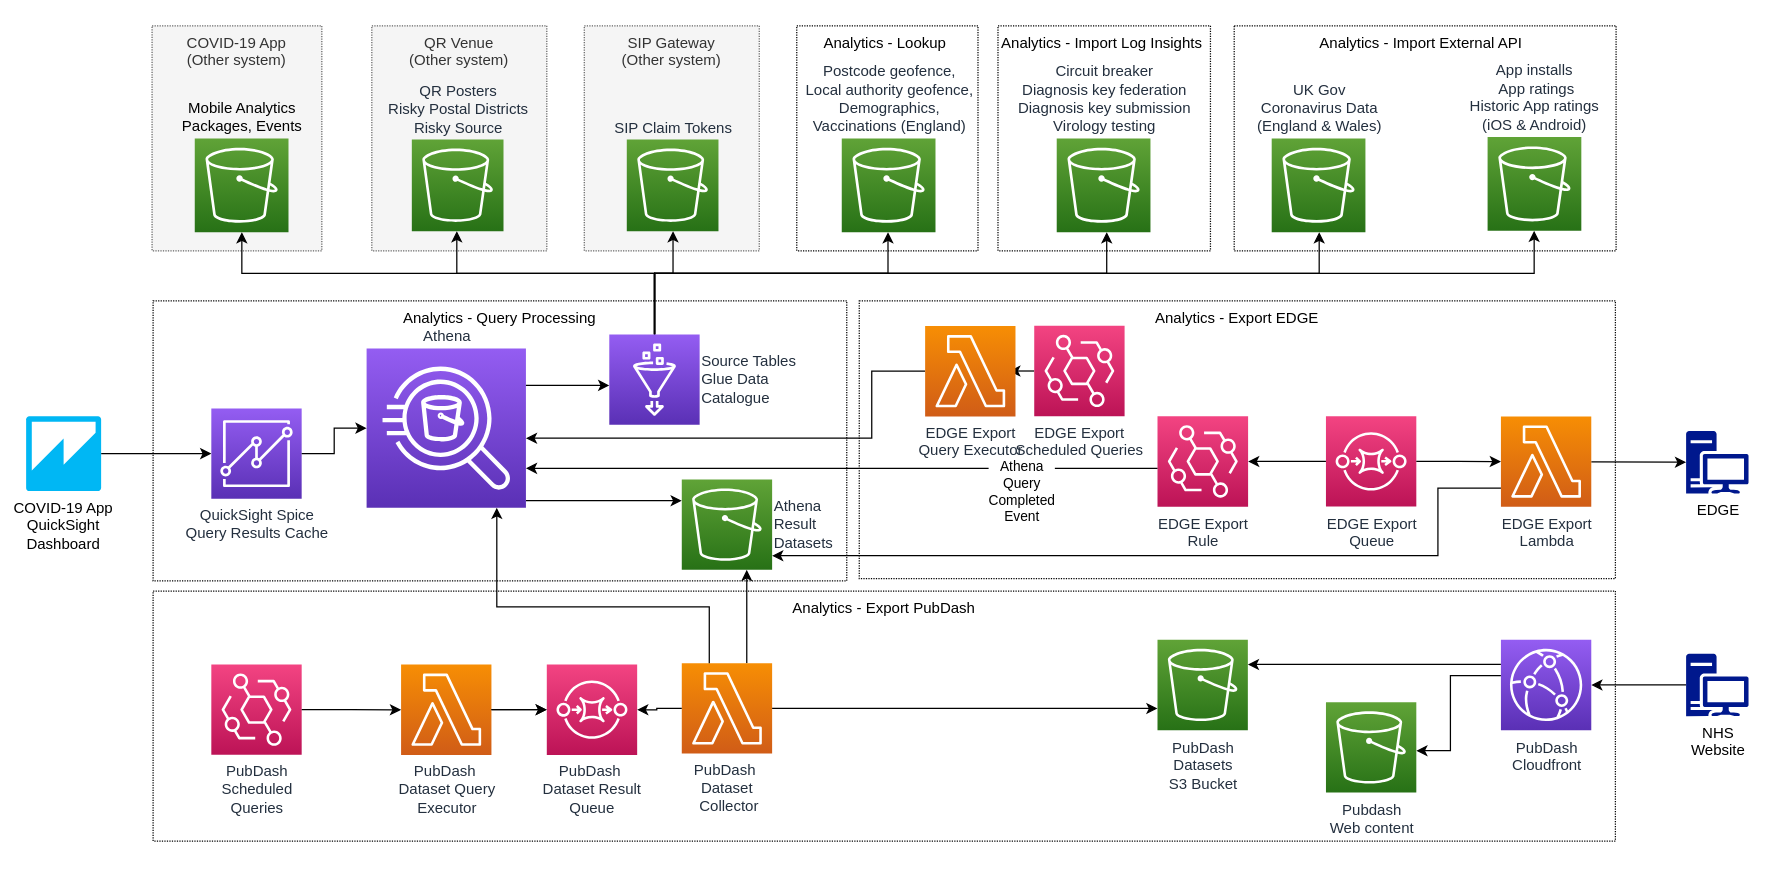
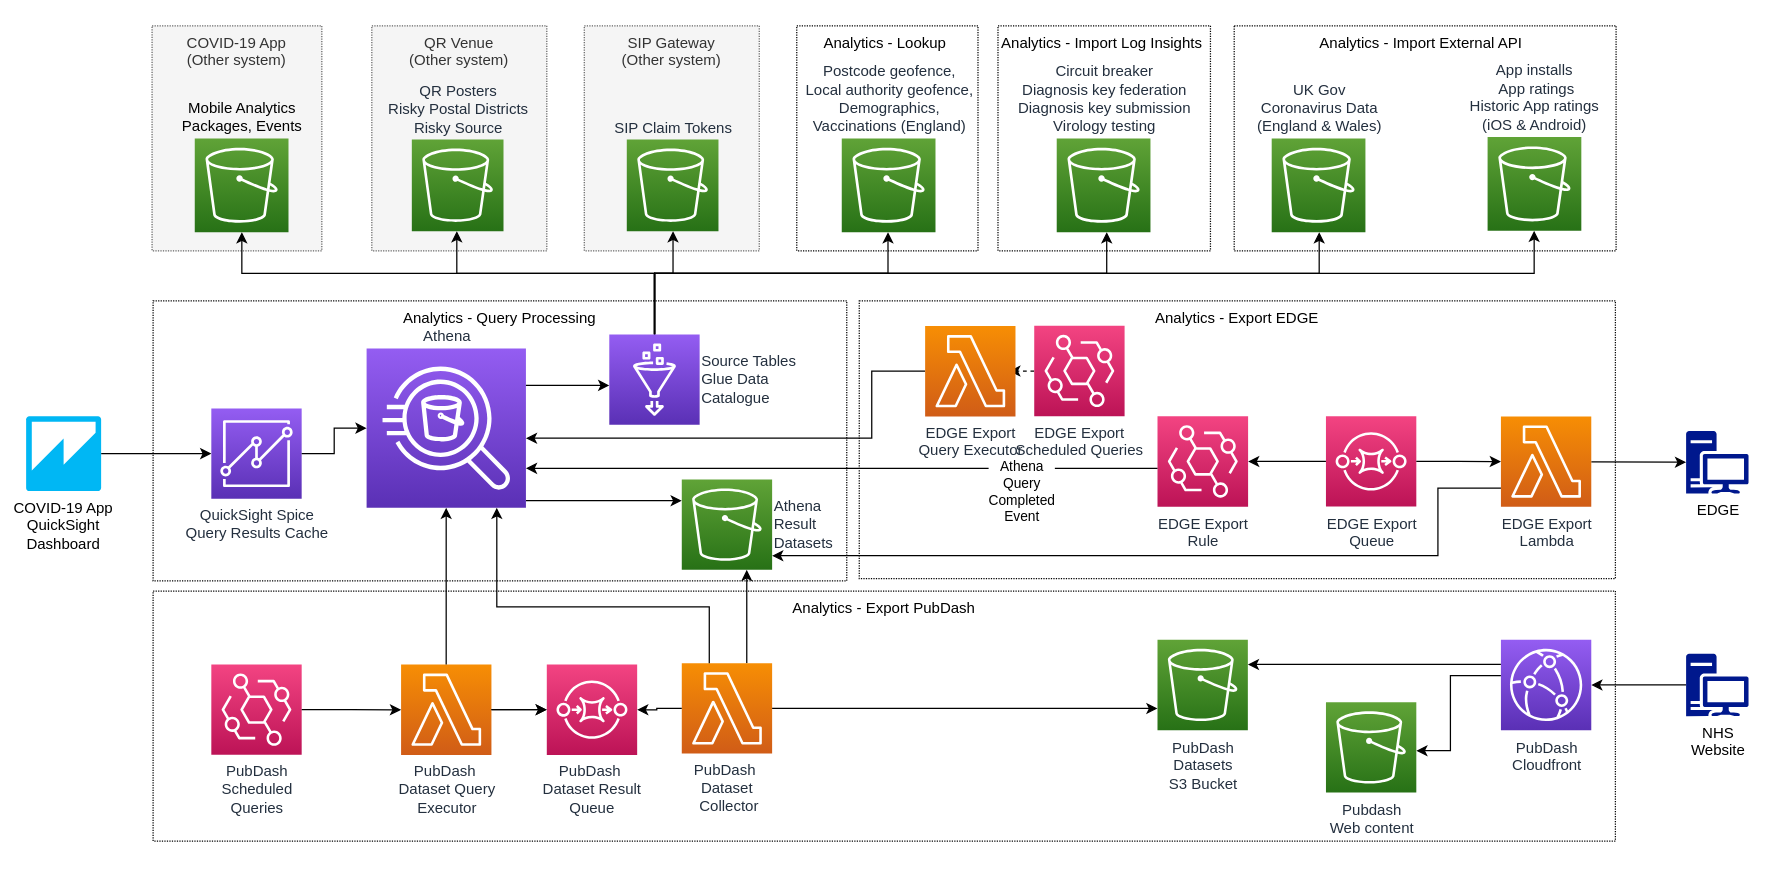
edge "EDGE Export Scheduled Queries" -> "EDGE Export Query Executor": style solid -> dashed
edge "PubDash Dataset Query Executor" -> "Athena": added
